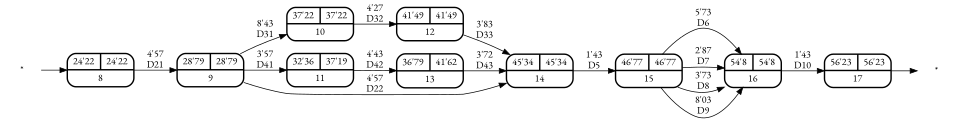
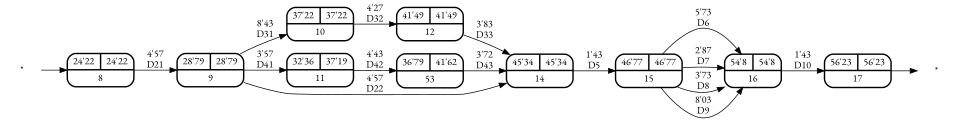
node "36'79": text "13" -> "53"
